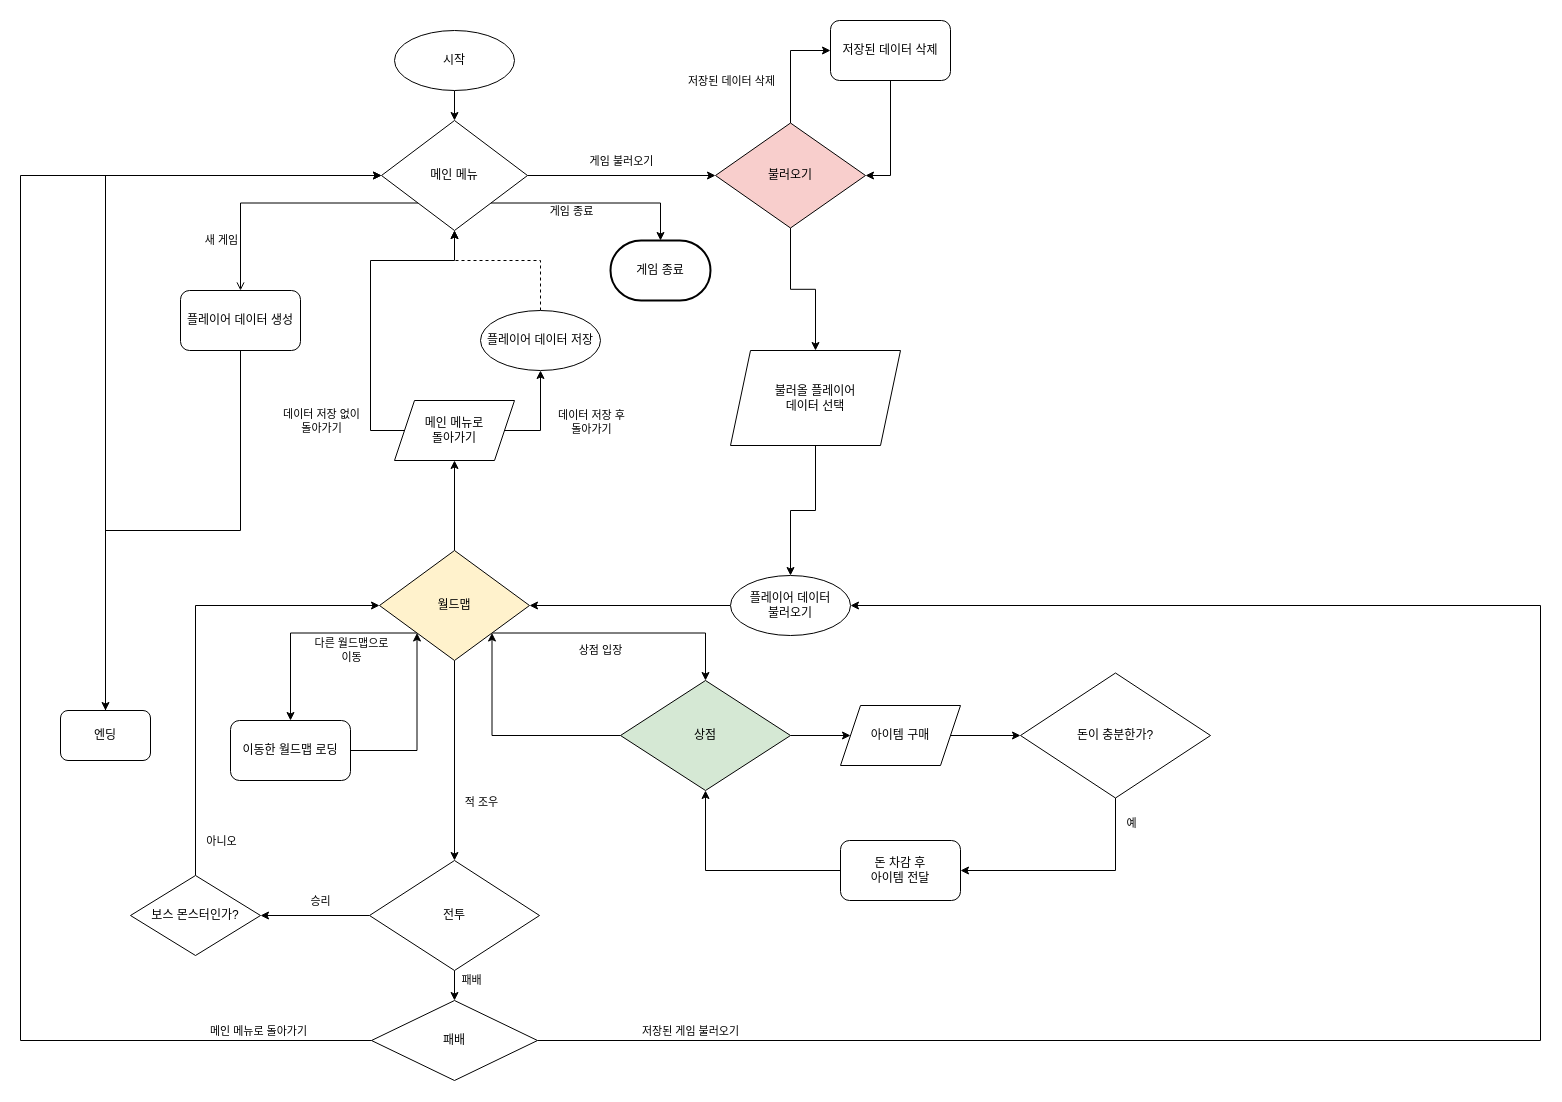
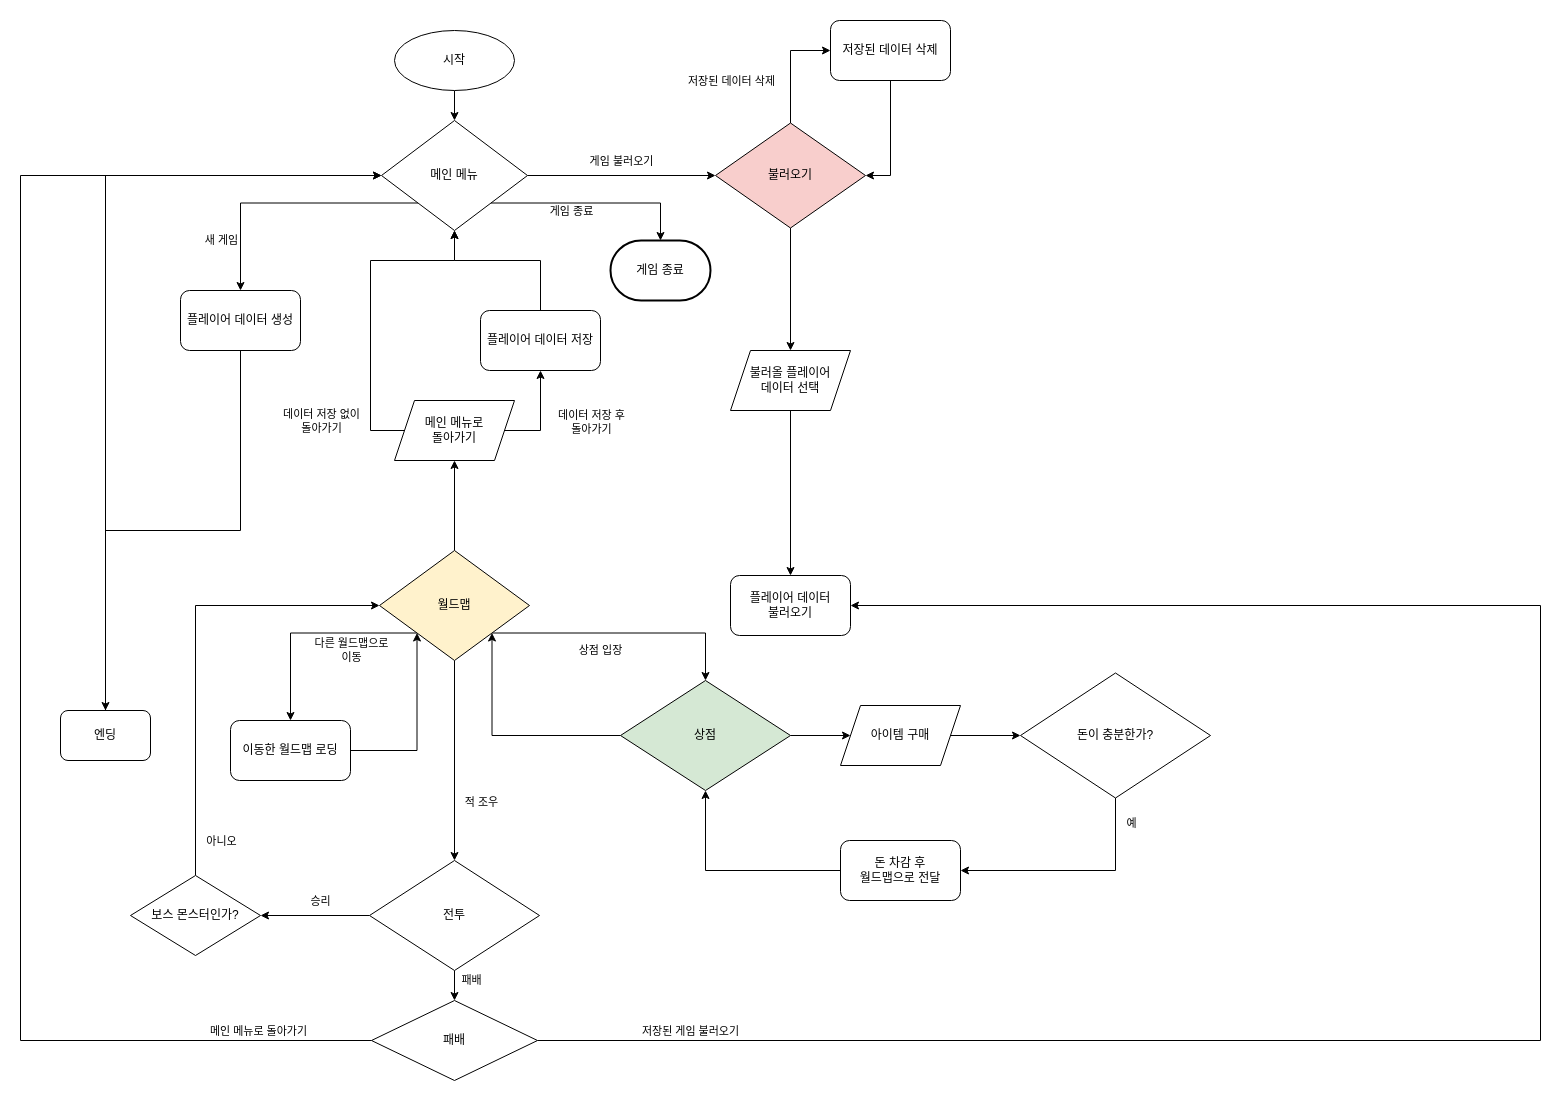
edge "플레이어 데이터 저장" -> "메인 메뉴": style dashed -> solid
edge "메인 메뉴" -> "플레이어 데이터 생성": arrowhead open -> classic
node "플레이어 데이터 저장": shape ellipse -> rounded rectangle
node "불러올 플레이어 데이터 선택": size 170x95 -> 120x60
edge "플레이어 데이터 불러오기" -> "월드맵": removed
node "플레이어 데이터 불러오기": shape ellipse -> rounded rectangle
node "돈 차감 후 아이템 전달": label "돈 차감 후 아이템 전달" -> "돈 차감 후 월드맵으로 전달"
